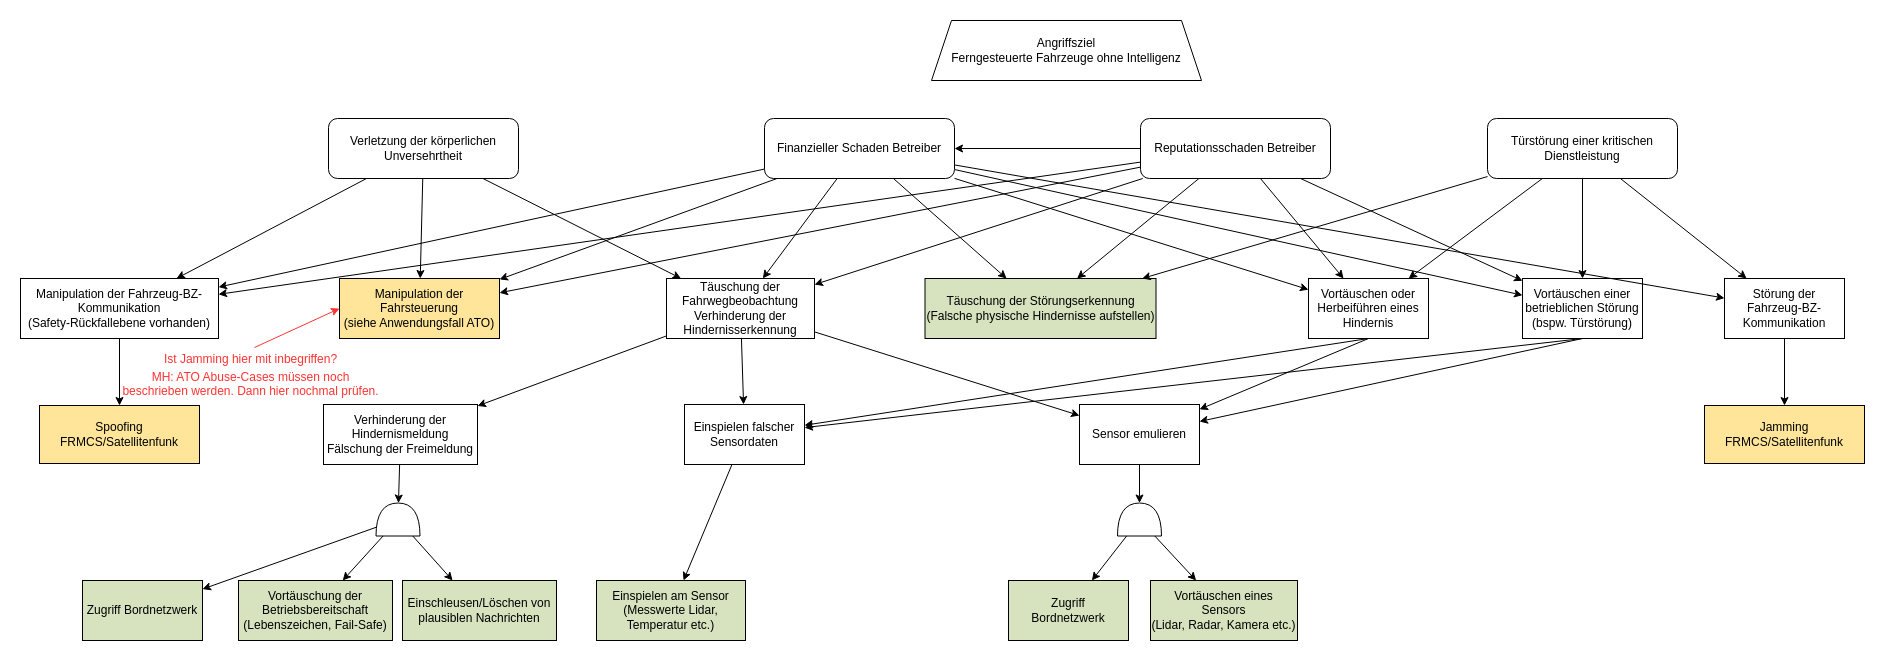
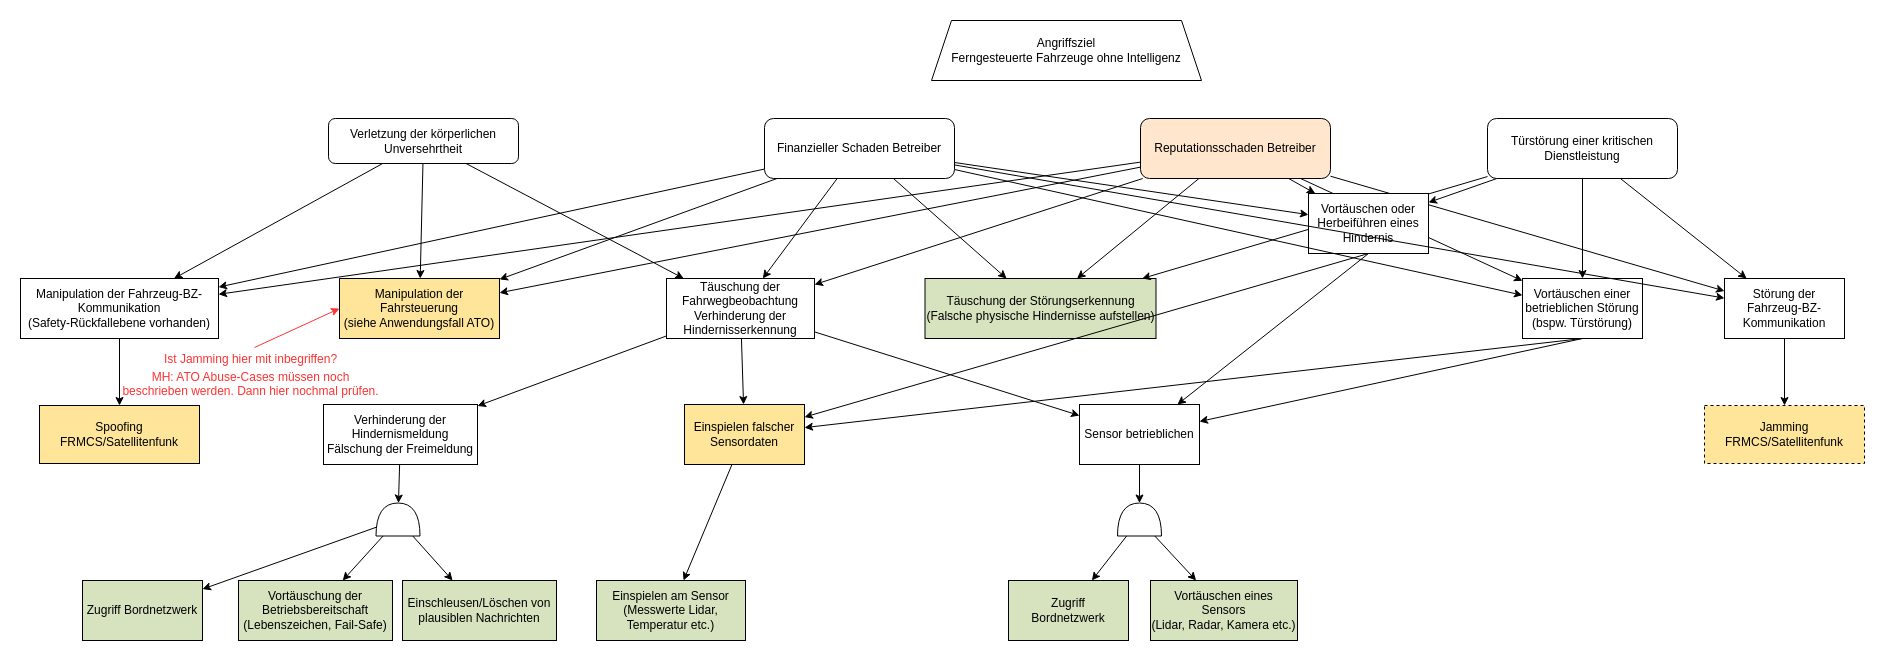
node "Verletzung der körperlichen Unversehrtheit": size 190x60 -> 190x45
edge "Reputationsschaden Betreiber" -> "Finanzieller Schaden Betreiber": now "Reputationsschaden Betreiber" -> "Störung der Fahrzeug-BZ-Kommunikation"
node "Reputationsschaden Betreiber": fillcolor #ffffff -> #ffe6cc
node "Vortäuschen oder Herbeiführen eines Hindernis": moved (1369, 309) -> (1369, 224)
node "Einspielen falscher Sensordaten": fillcolor #ffffff -> #fee599
node "Sensor emulieren": label "Sensor emulieren" -> "Sensor betrieblichen"
node "Jamming FRMCS/Satellitenfunk": style solid -> dashed
